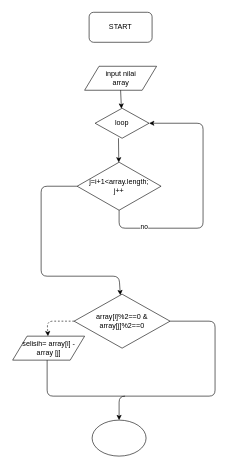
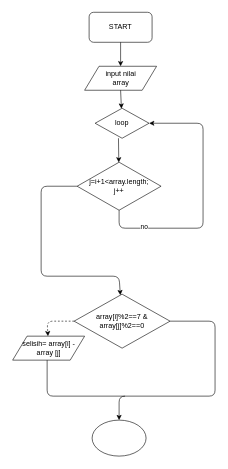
edge "START" -> "input nilai array": added
node "array[i]%2==0 & array[j]%2==0": label "array[i]%2==0 & array[j]%2==0" -> "array[i]%2==7 & array[j]%2==0"
